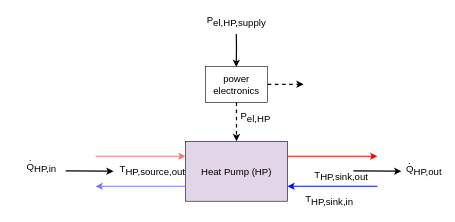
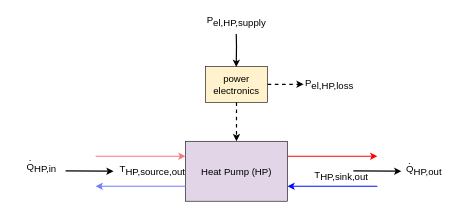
node "power electronics": fillcolor #ffffff -> #fff2cc
node "Pel,HP,loss": added
node "Pel,HP": removed
node "THP,sink,in": removed
